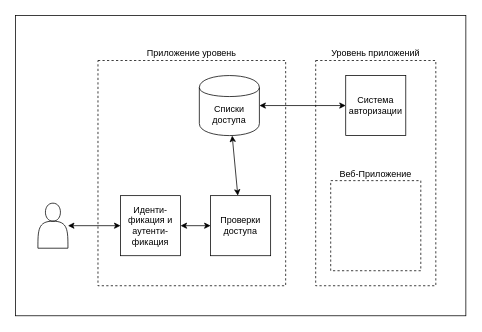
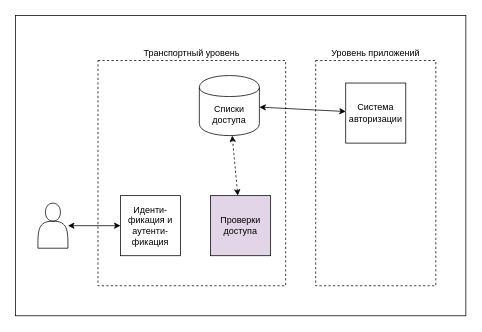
node "Приложение уровень": label "Приложение уровень" -> "Транспортный уровень"
node "Система авторизации": moved (375, 105) -> (375, 113)
edge "Списки доступа" -- "Проверки доступа": style solid -> dashed
edge "Иденти-фикация и аутенти-фикация" -- "Проверки доступа": removed
node "Проверки доступа": fillcolor #ffffff -> #e1d5e7
node "Веб-Приложение": removed
